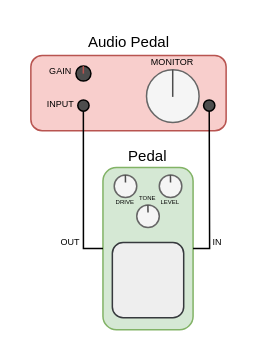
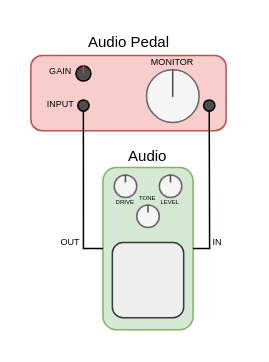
node "Pedal": label "Pedal" -> "Audio"
